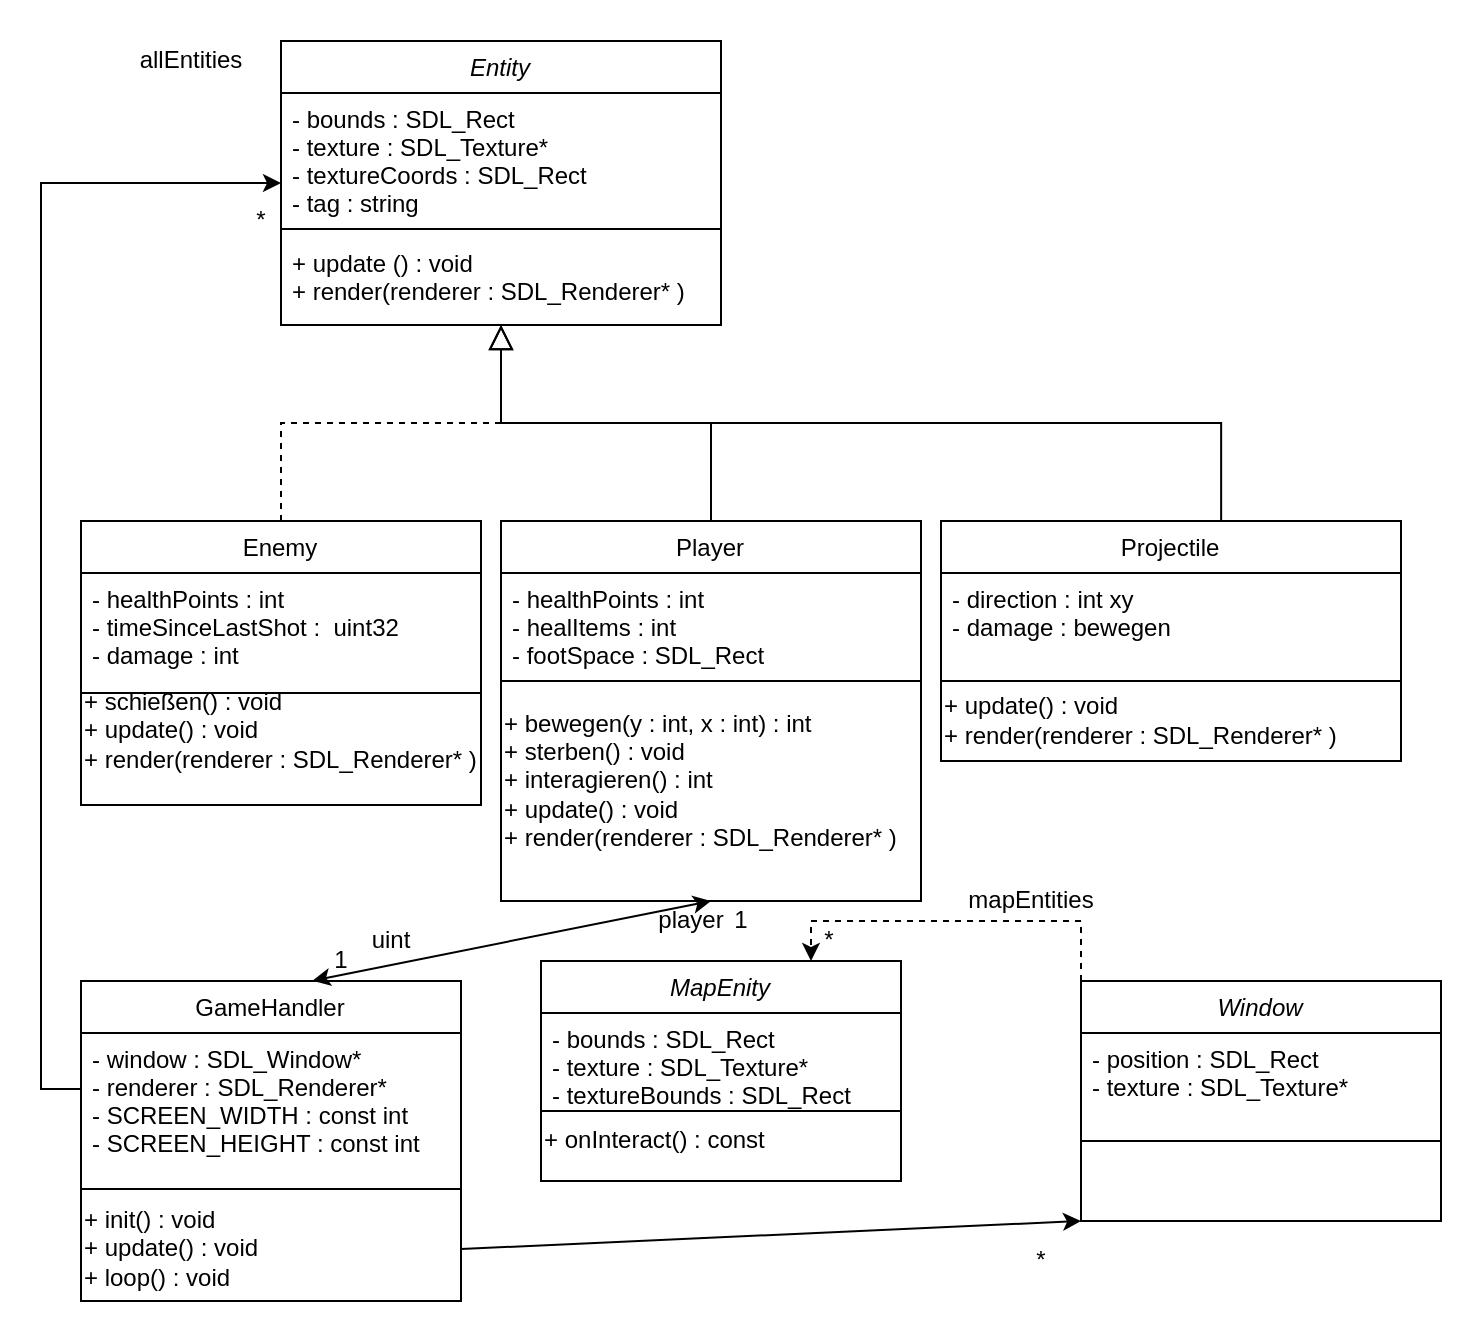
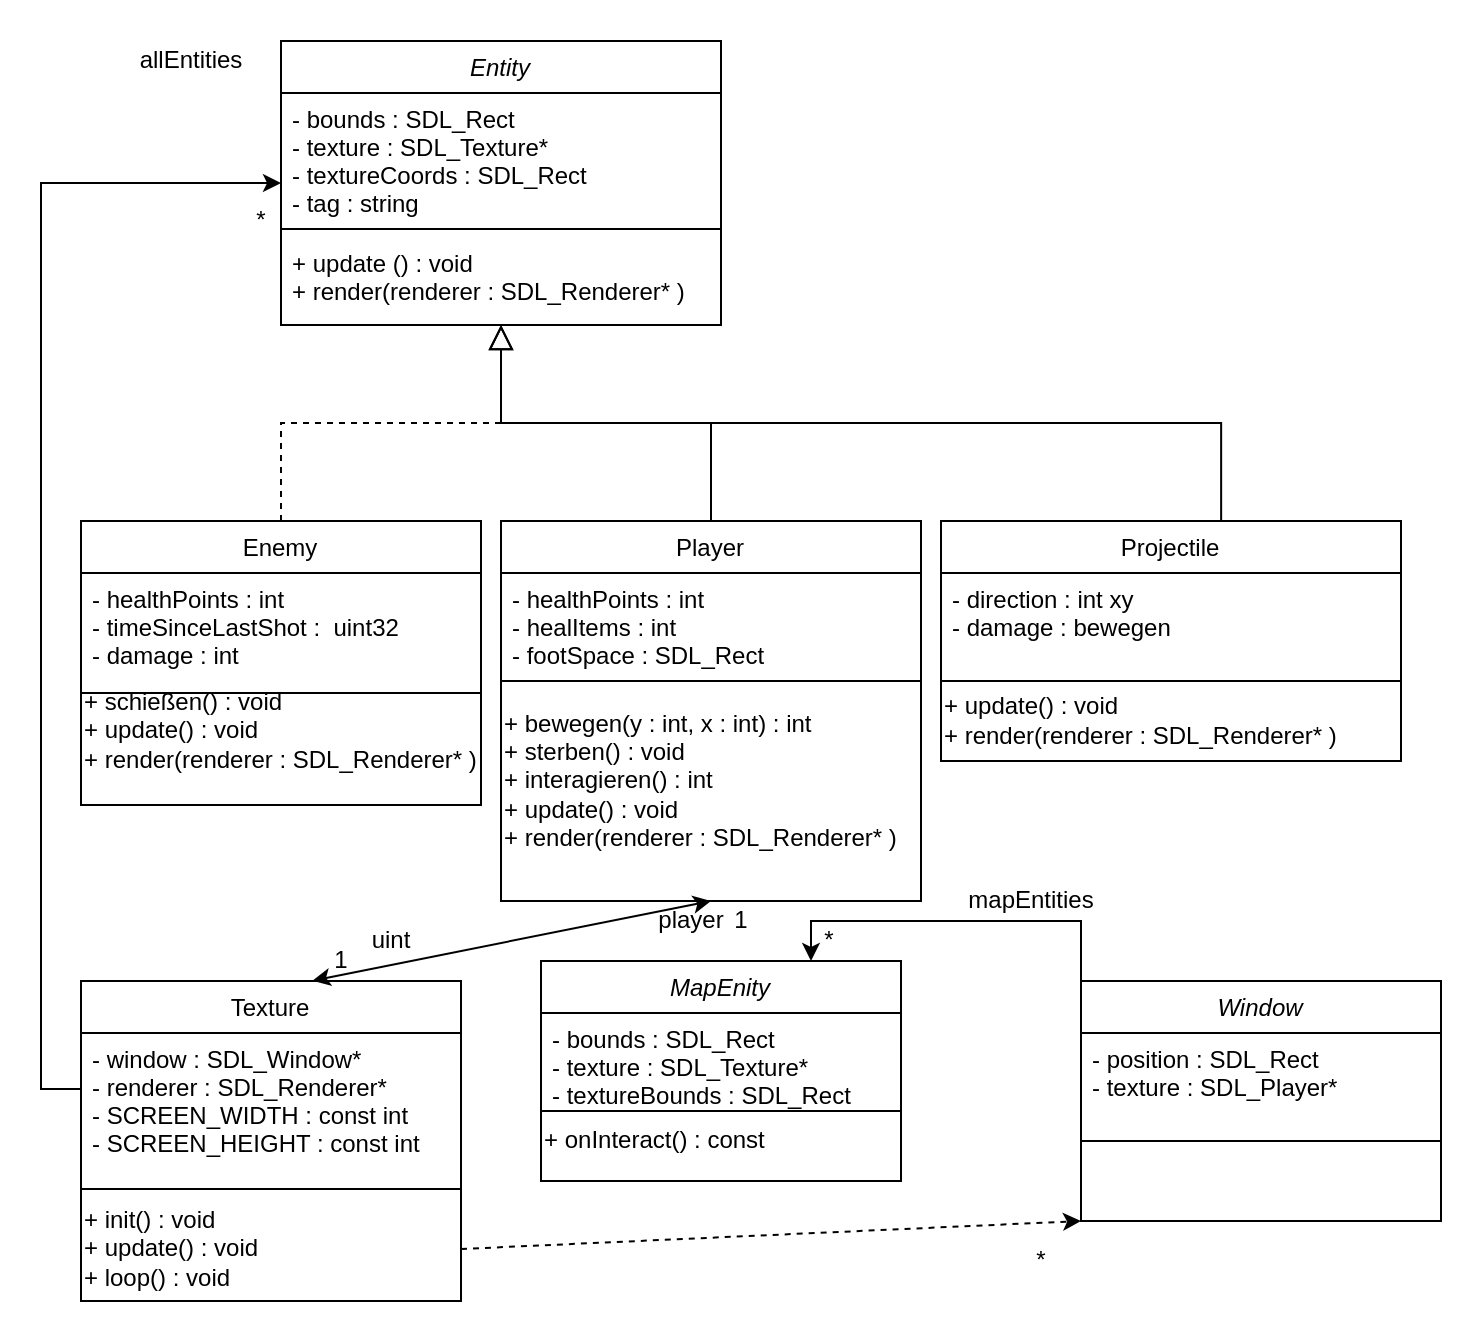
edge "Window" -> "MapEnity": style dashed -> solid
node "GameHandler": label "GameHandler" -> "Texture"
node "- position : SDL_Rect - texture : SDL_Texture*": label "- position : SDL_Rect - texture : SDL_Texture*" -> "- position : SDL_Rect - texture : SDL_Player*"
edge "+ init() : void + update() : void + loop() : void" -> "Window": style solid -> dashed
